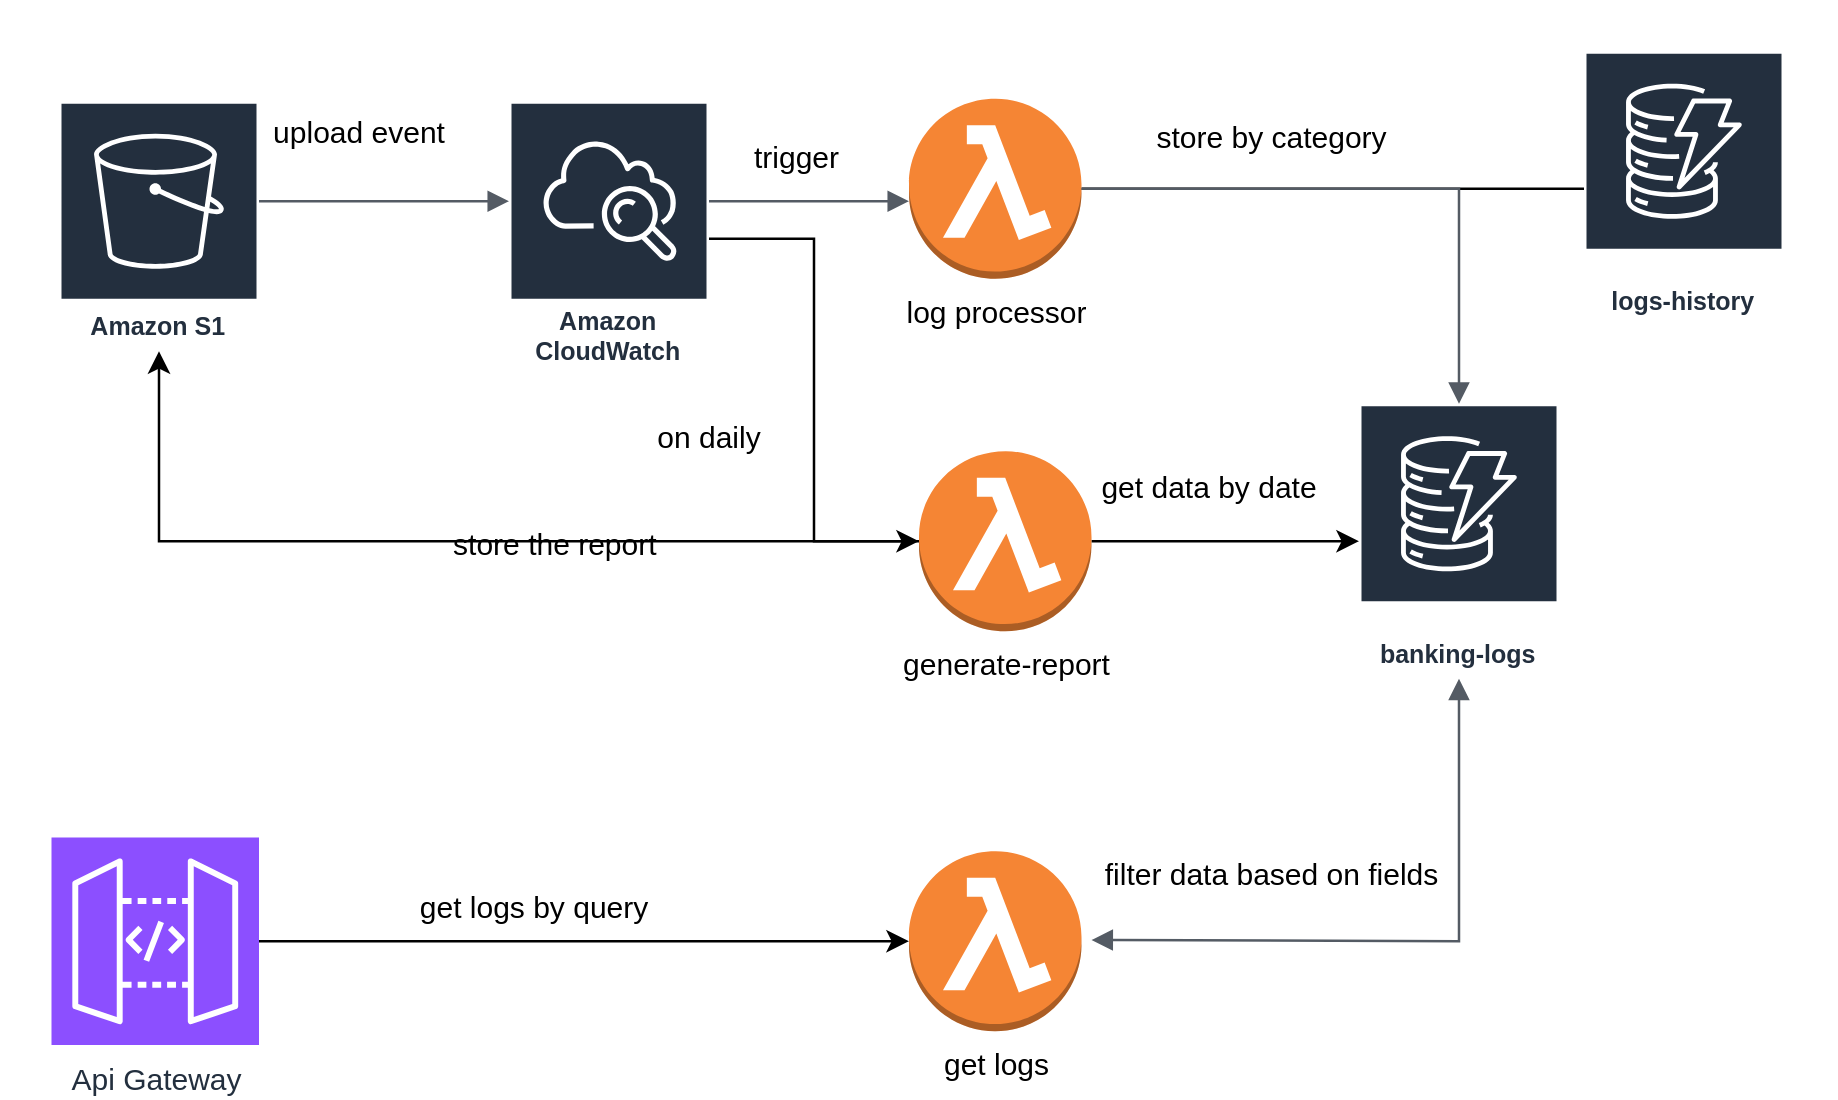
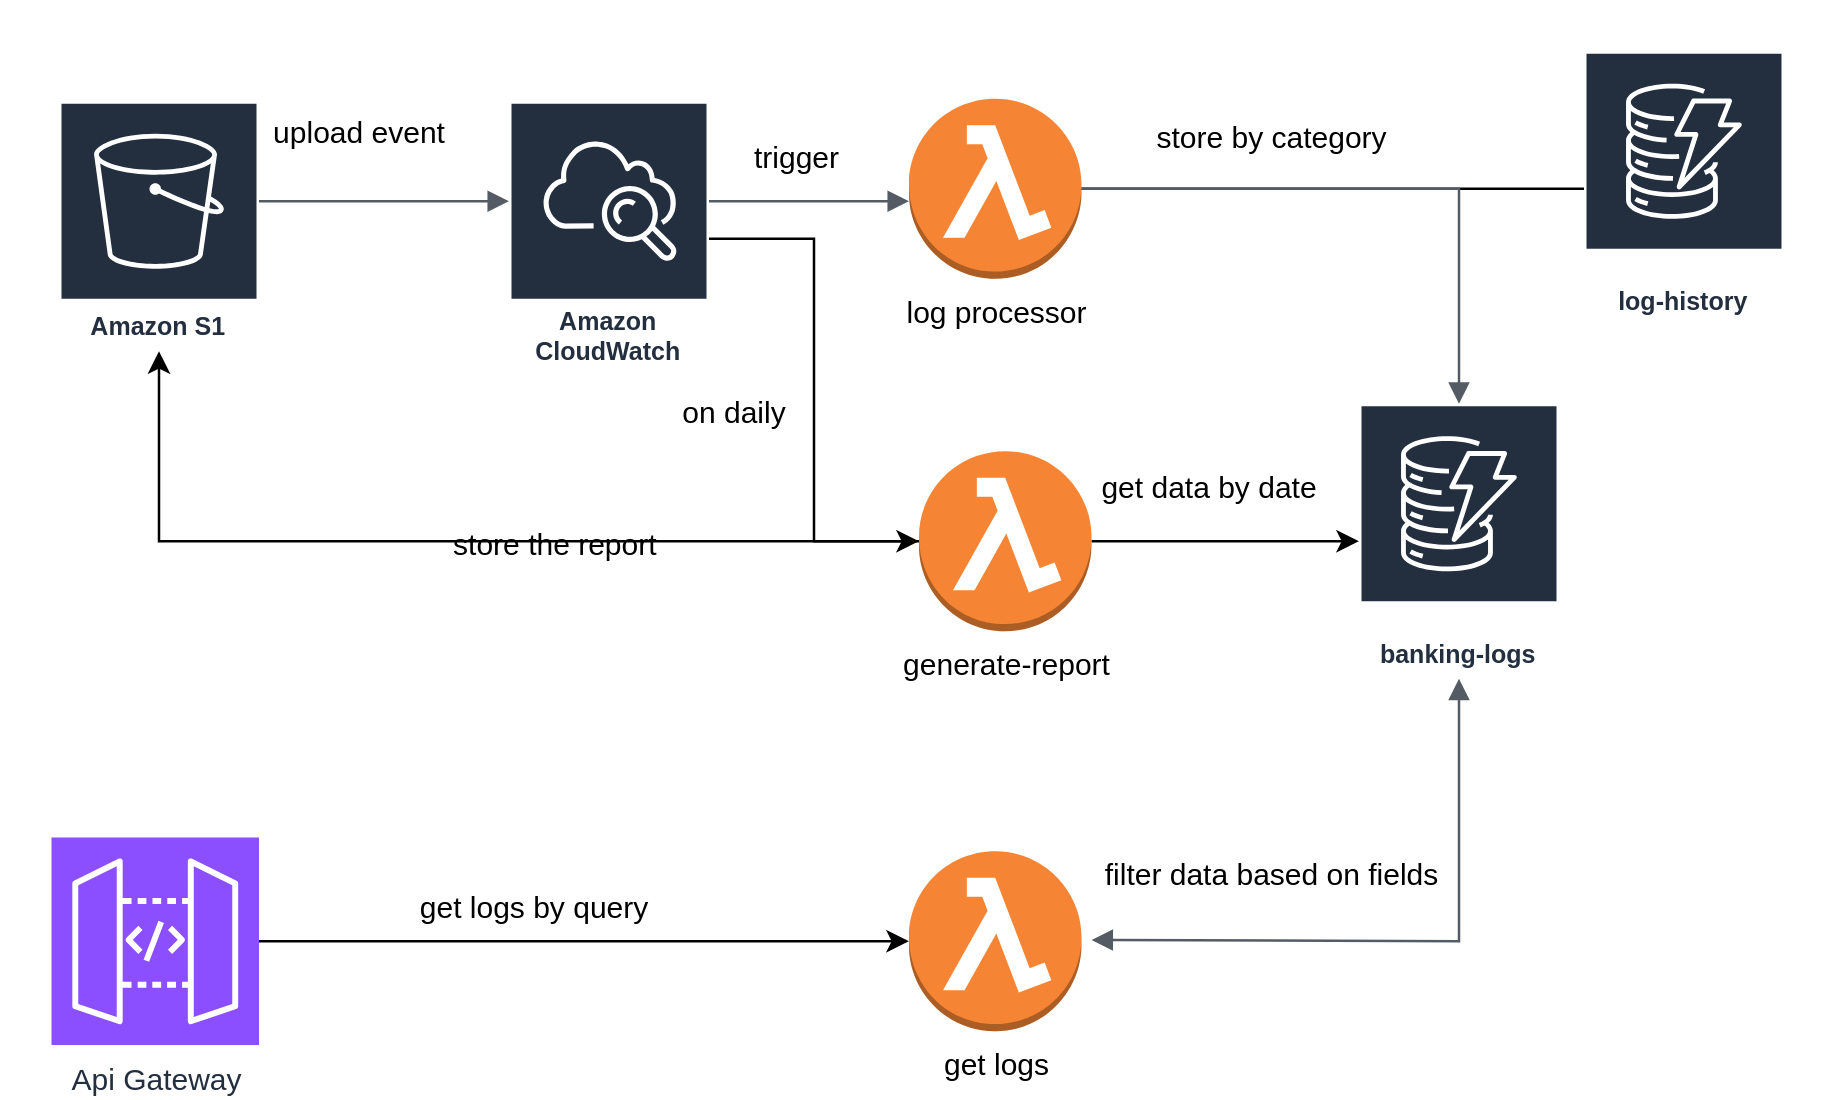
node "logs-history": label "logs-history" -> "log-history"
node "on daily": moved (709, 439) -> (734, 414)
